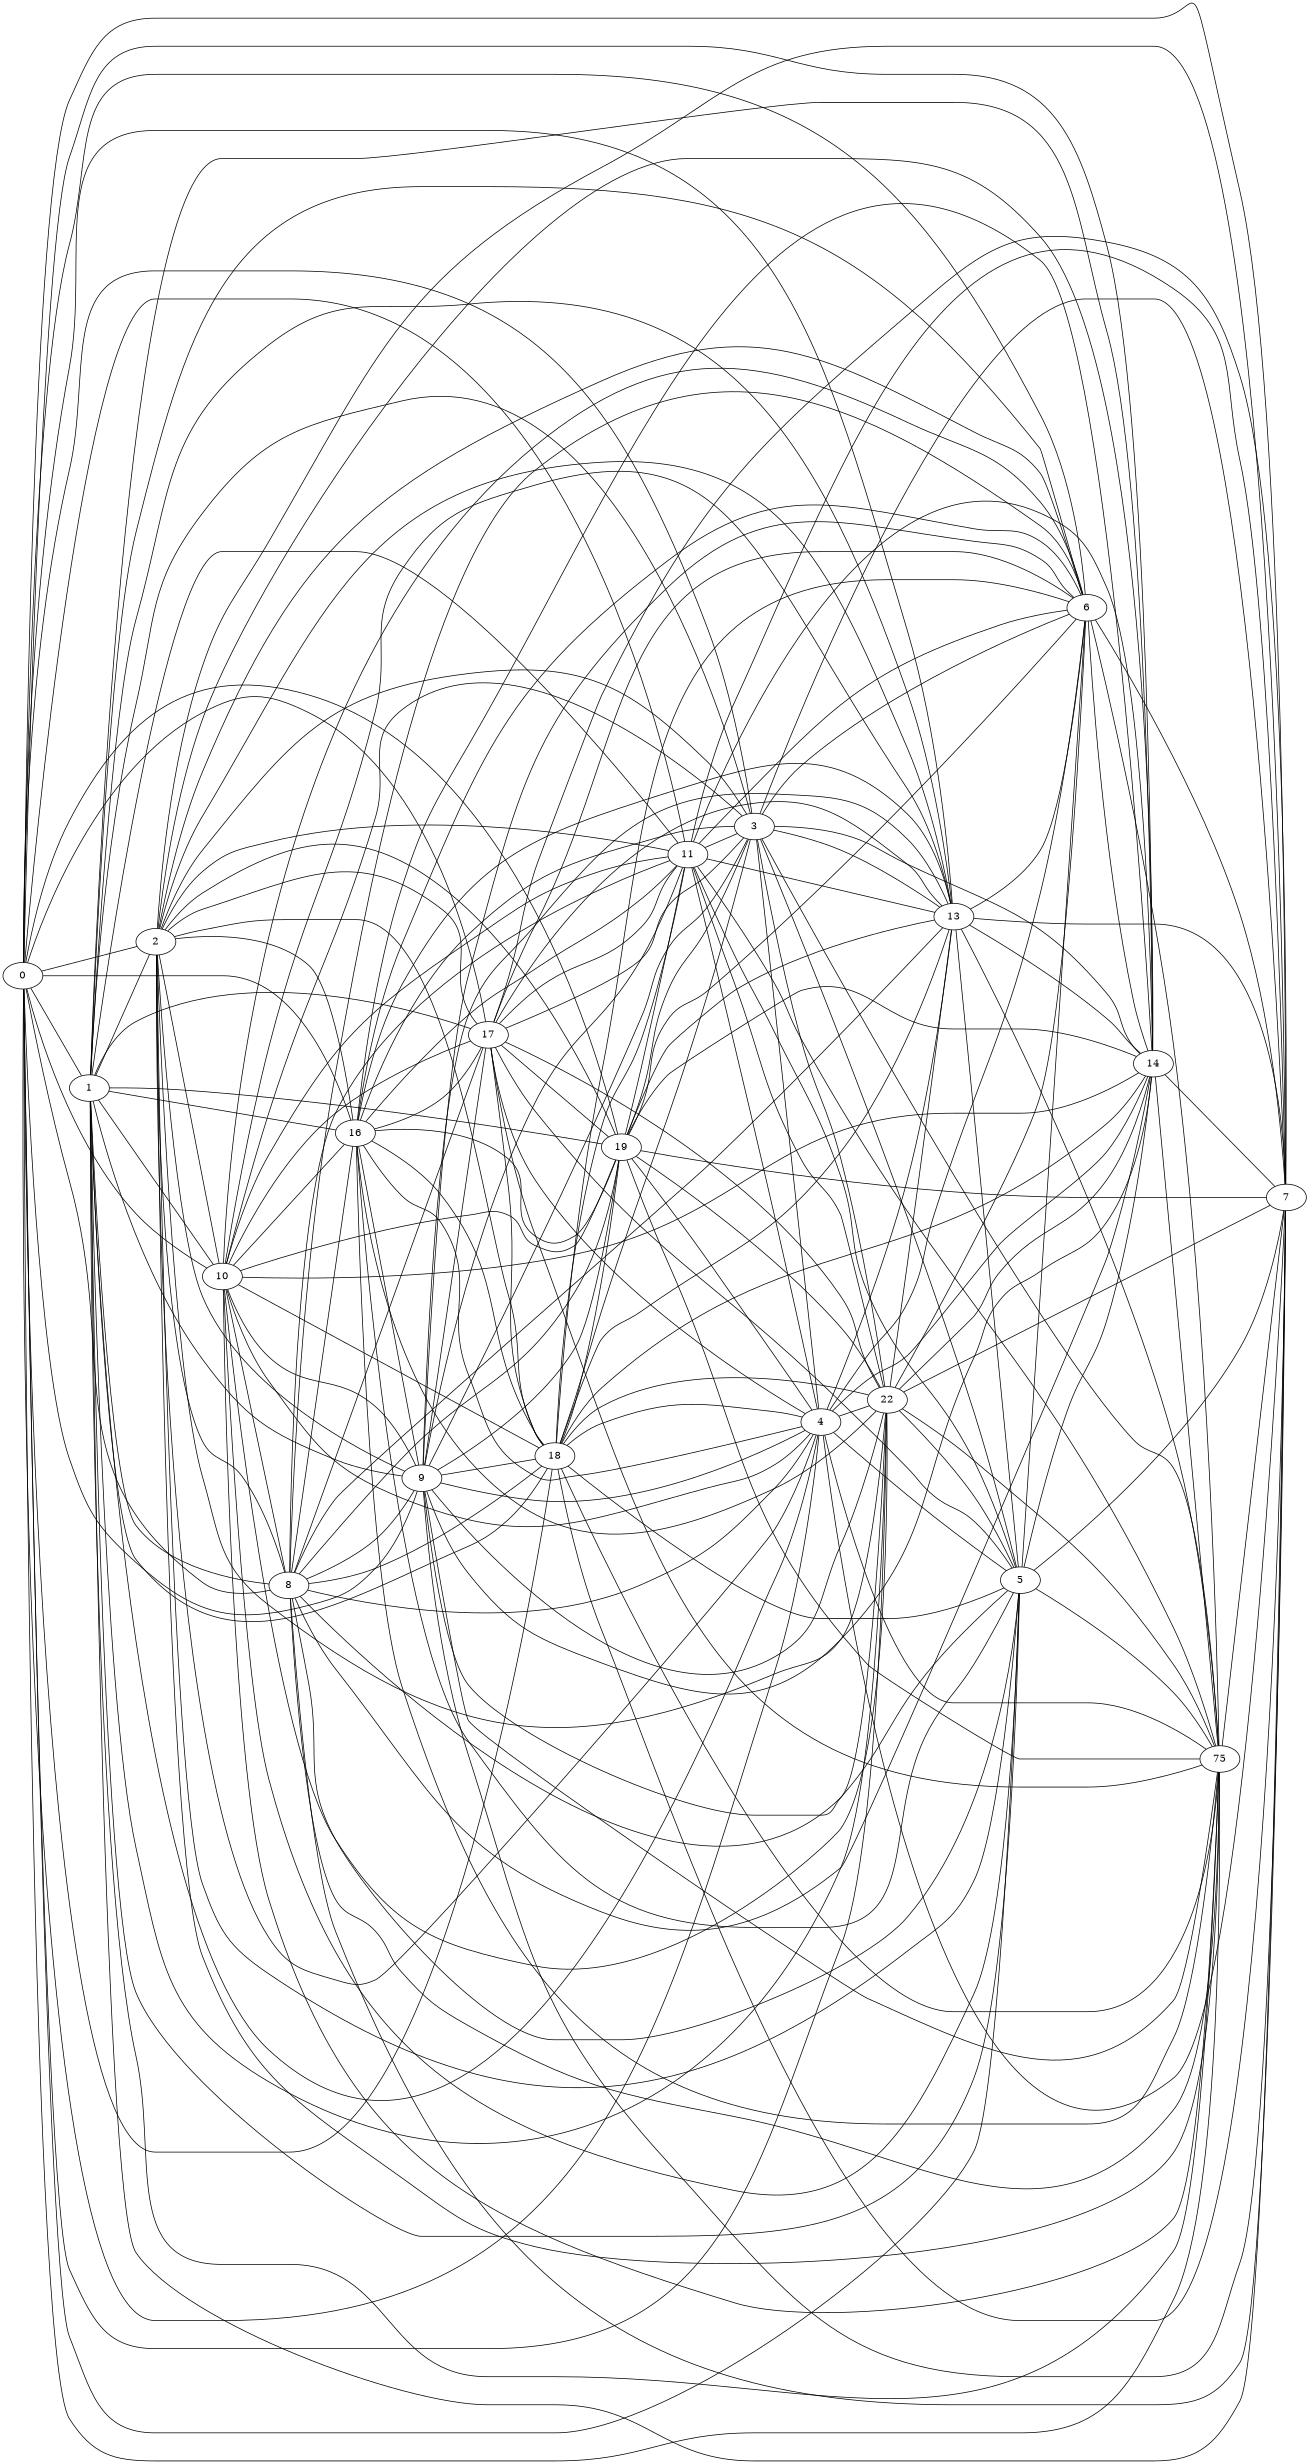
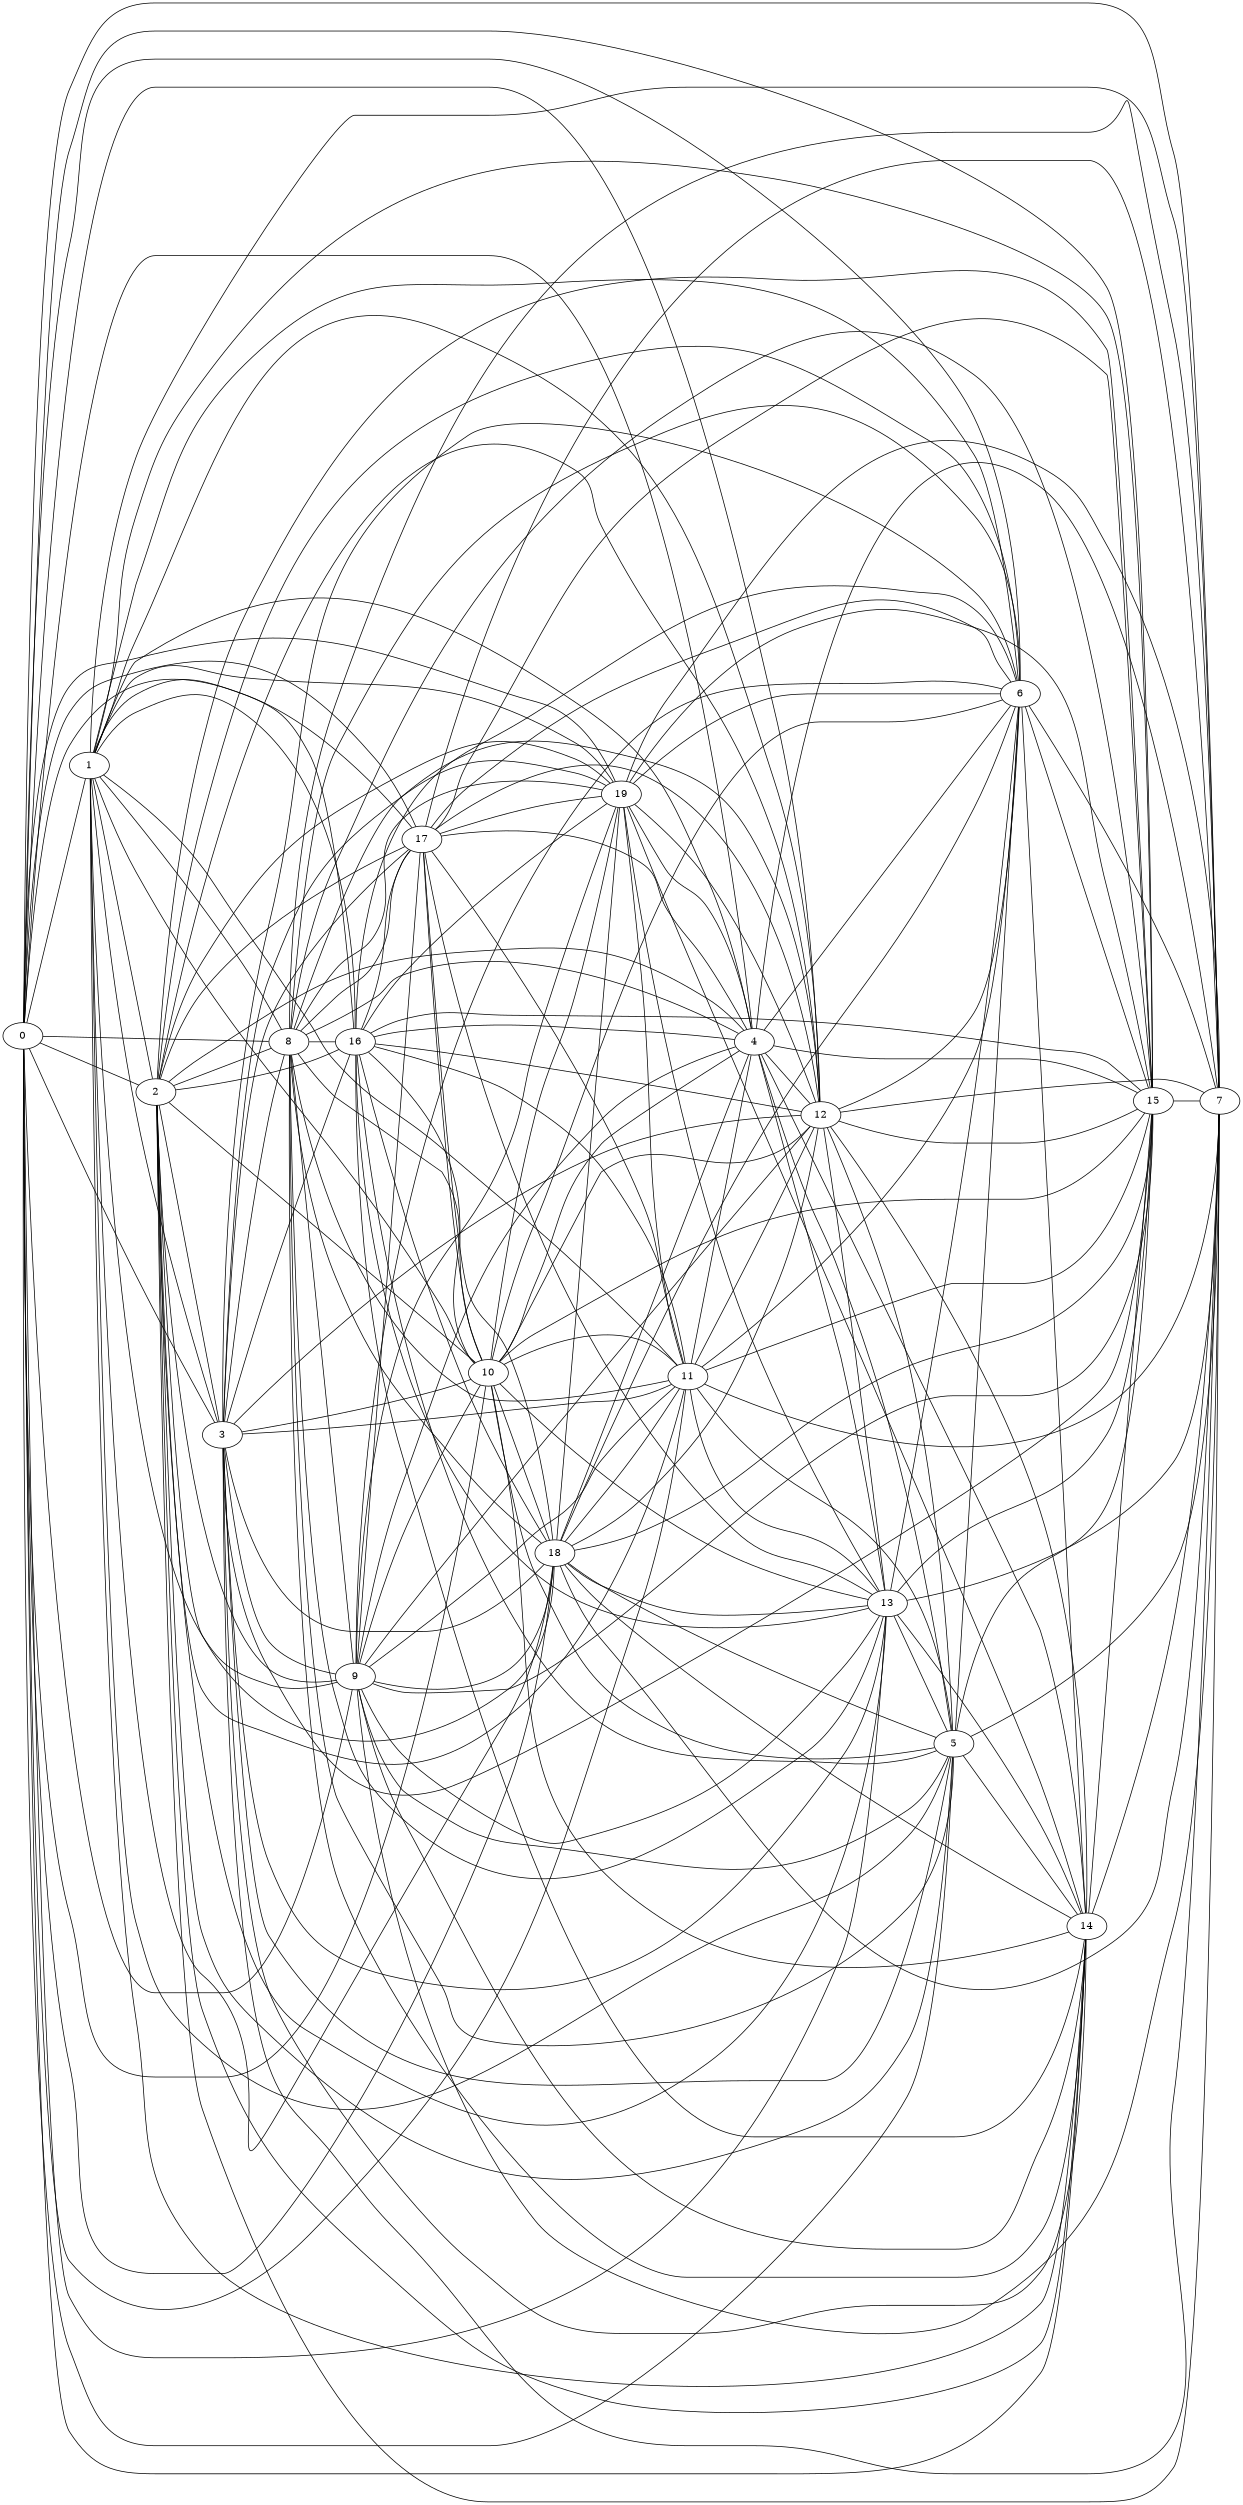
edge "13" -- "1": removed
edge "11" -- "14": removed
edge "3" -- "4": now "3" -- "8"
edge "17" -- "5": removed
edge "16" -- "9": removed
node "22": label "22" -> "12"
node "75": label "75" -> "15"
